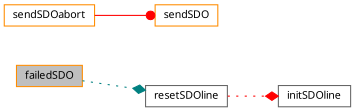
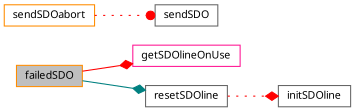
edge "sendSDOabort" -> "sendSDO": style solid -> dotted
node "sendSDO": color darkorange -> gray40
node "getSDOlineOnUse": added
edge "failedSDO" -> "resetSDOline": style dotted -> solid
